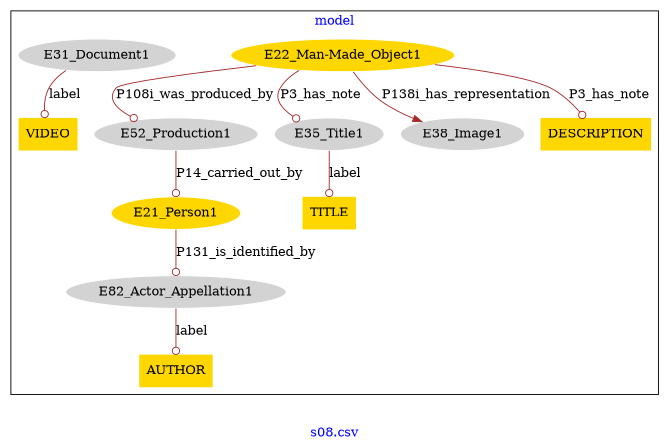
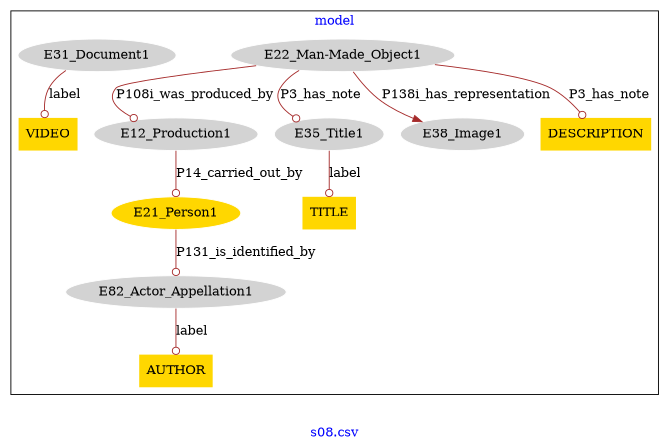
node "E22_Man-Made_Object1": fillcolor gold -> lightgray
node "E52_Production1": label "E52_Production1" -> "E12_Production1"
